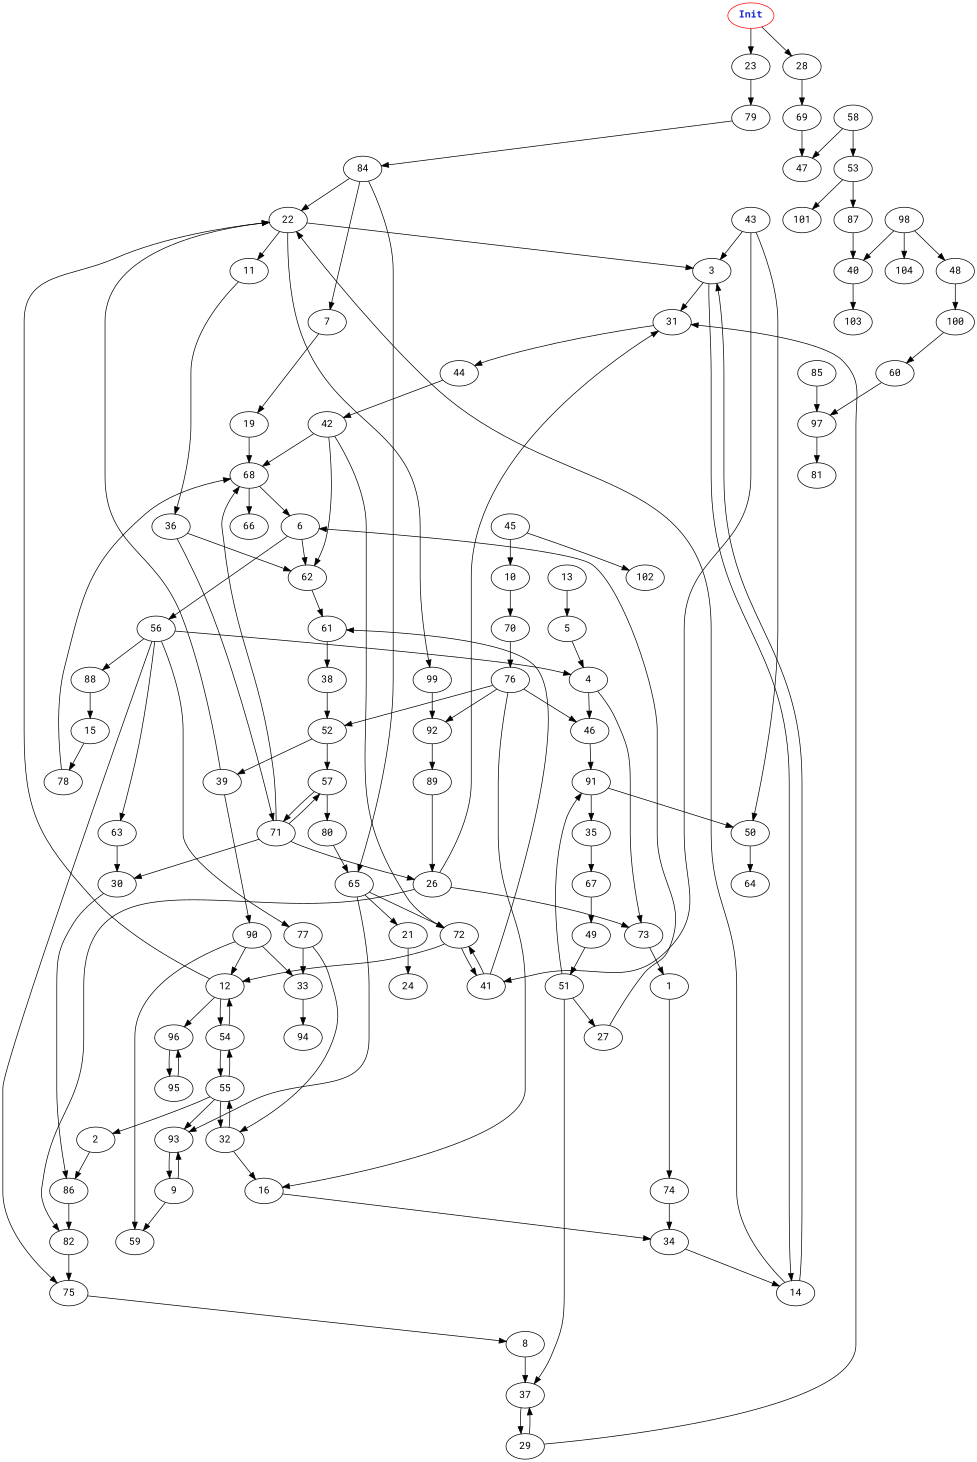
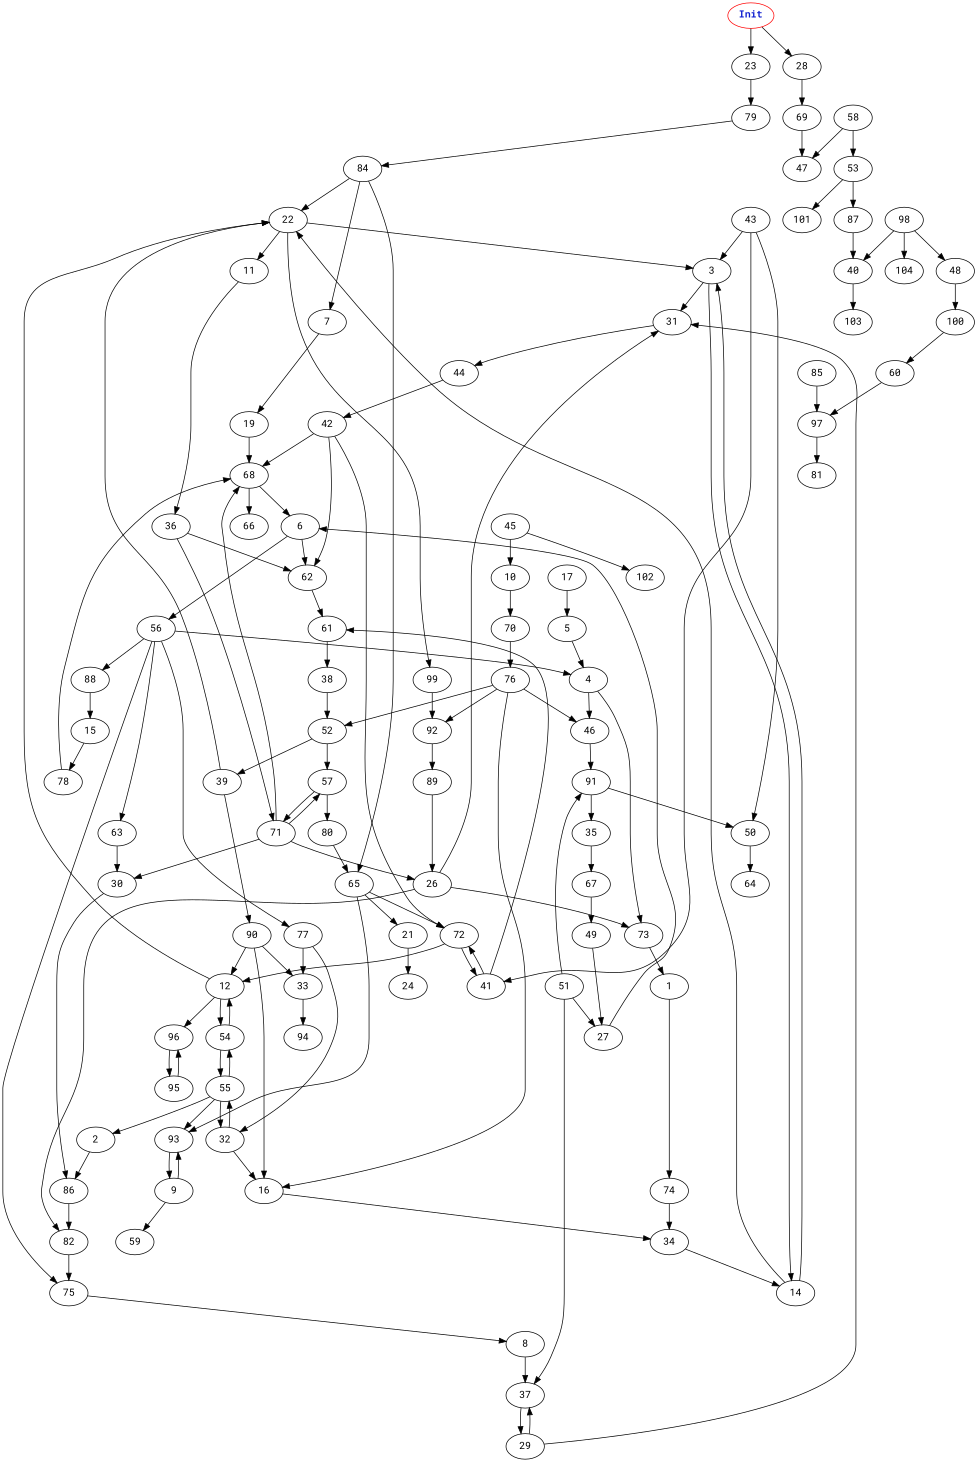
node "13": label "13" -> "17"
edge "49" -> "51": now "49" -> "27"
edge "90" -> "59": now "90" -> "16"
